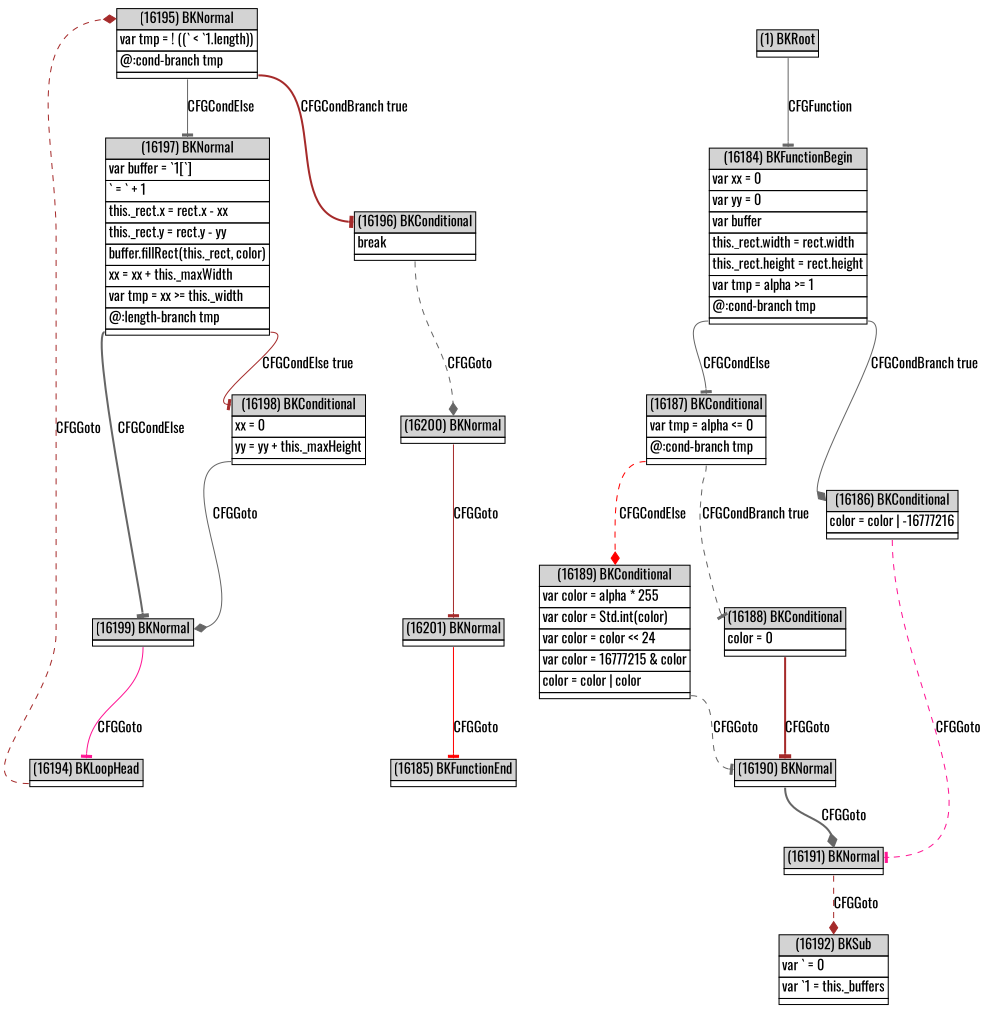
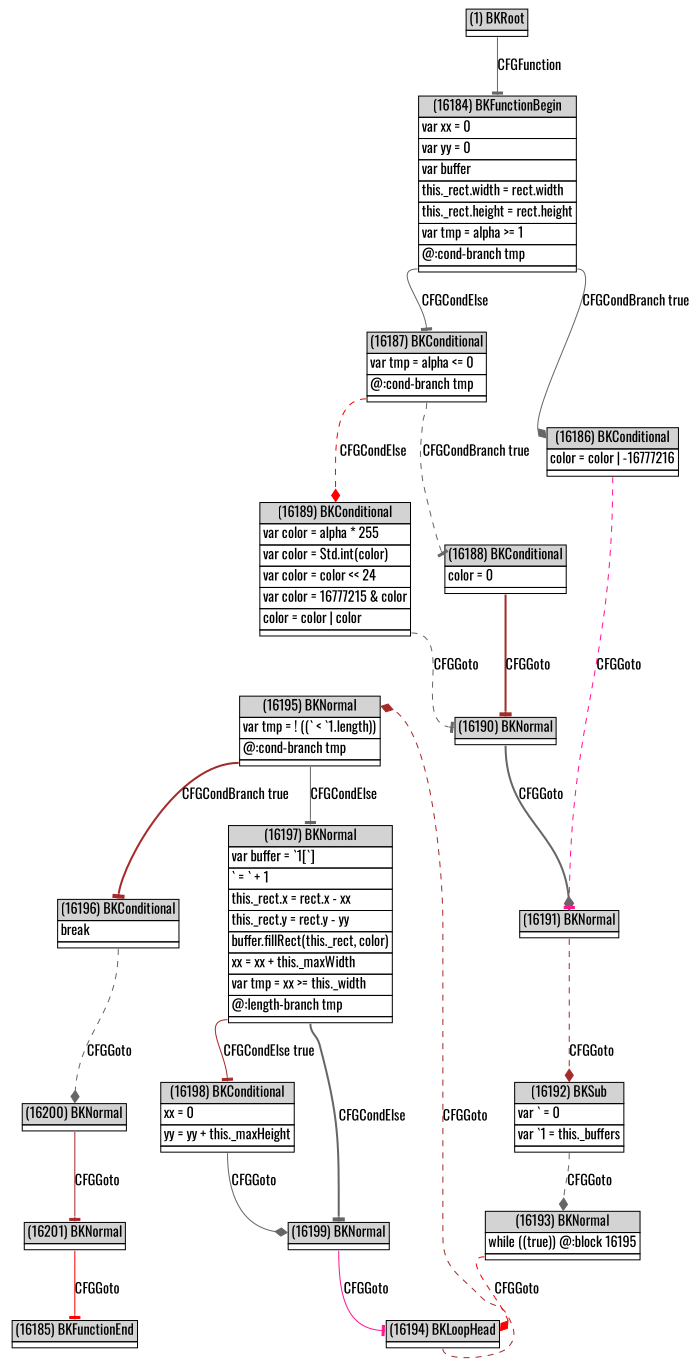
node "(16193) BKNormal": added
